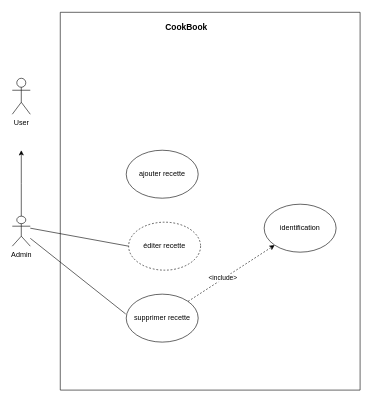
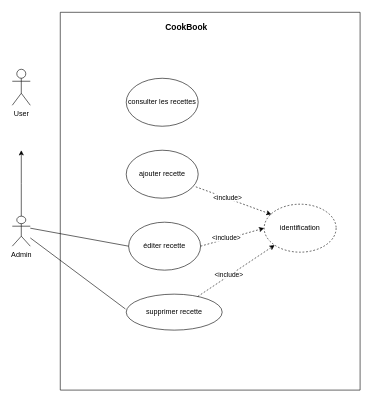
node "User": moved (21, 96) -> (21, 87)
node "consulter les recettes": added
edge "ajouter recette" -> "identification": added, label "<include>"
node "identification": style solid -> dashed
edge "éditer recette" -> "identification": added, label "<include>"
node "éditer recette": style dashed -> solid
node "supprimer recette": size 72x48 -> 96x36
